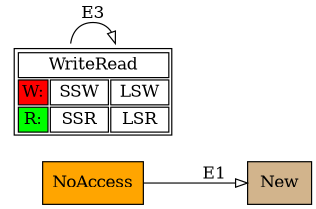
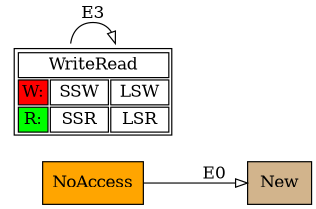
edge "NoAccess" -> "New": label "E1" -> "E0"
